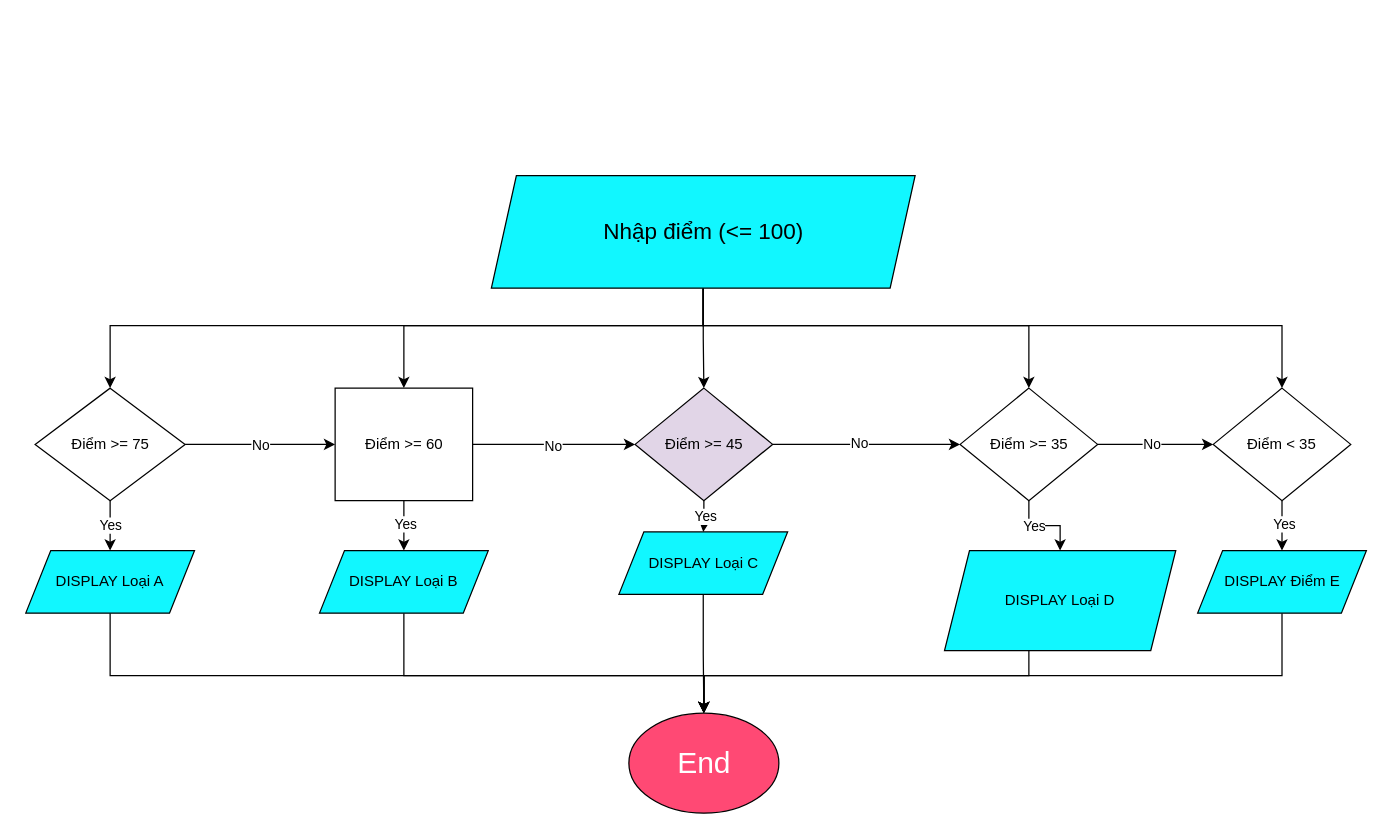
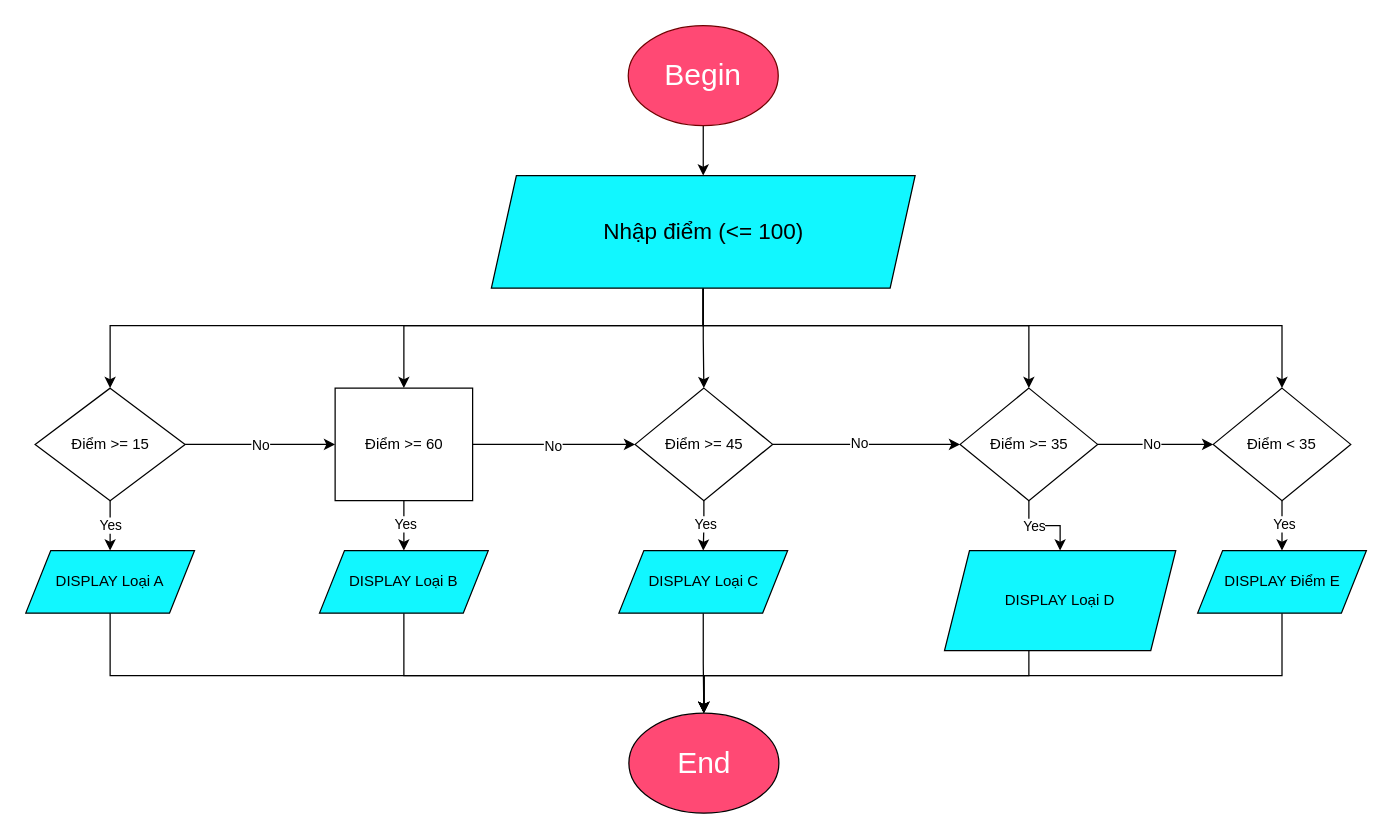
node "Begin": added
edge "Begin" -> "Nhập điểm (<= 100)": added
node "Điểm >= 75": label "Điểm >= 75" -> "Điểm >= 15"
node "Điểm >= 45": fillcolor #e1d5e7 -> #ffffff
node "DISPLAY Loại C": moved (703, 563) -> (703, 582)
